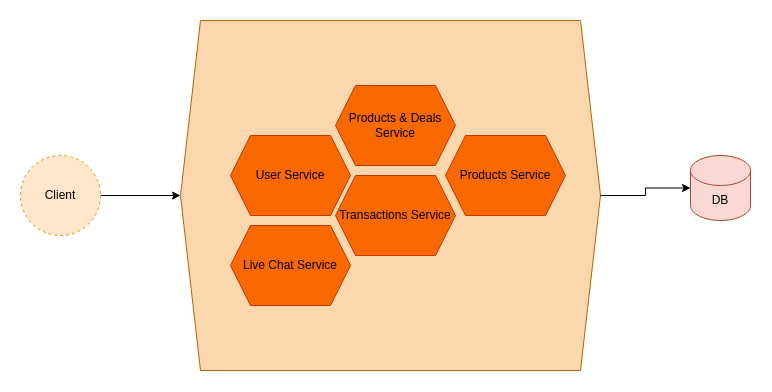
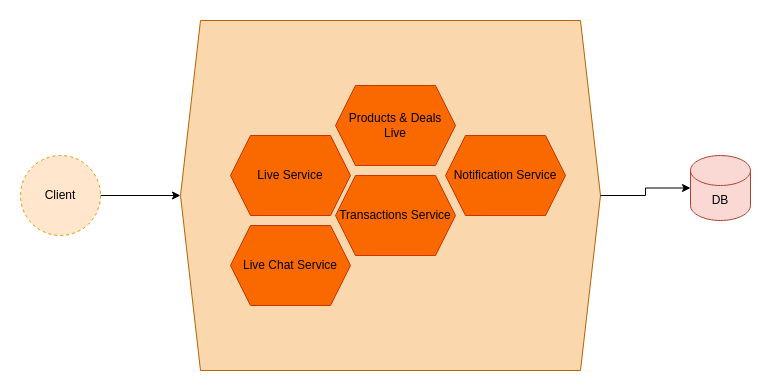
node "Products & Deals Service": label "Products & Deals Service" -> "Products & Deals Live"
node "User Service": label "User Service" -> "Live Service"
node "Products Service": label "Products Service" -> "Notification Service"
